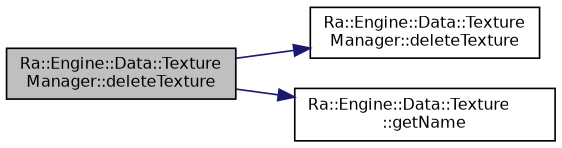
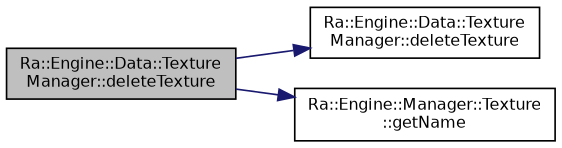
node "Ra::Engine::Data::Texture ::getName": label "Ra::Engine::Data::Texture ::getName" -> "Ra::Engine::Manager::Texture ::getName"
